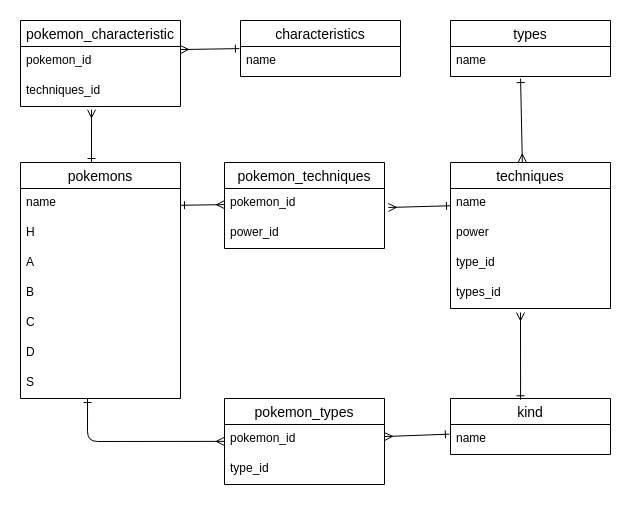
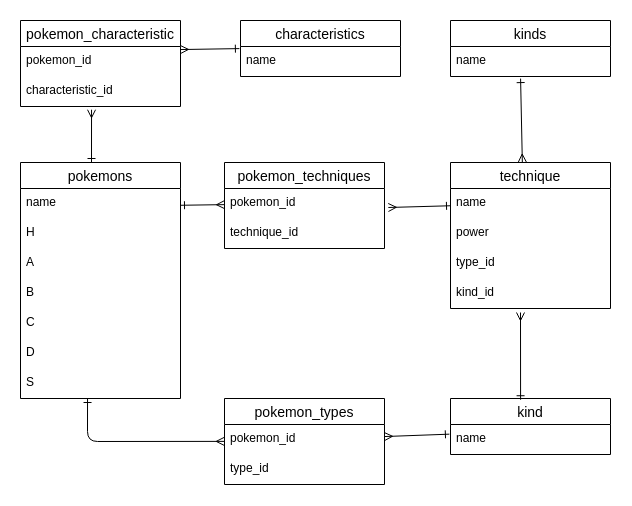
node "types": label "types" -> "kinds"
node "techniques_id": label "techniques_id" -> "characteristic_id"
node "techniques": label "techniques" -> "technique"
node "power_id": label "power_id" -> "technique_id"
node "types_id": label "types_id" -> "kind_id"
